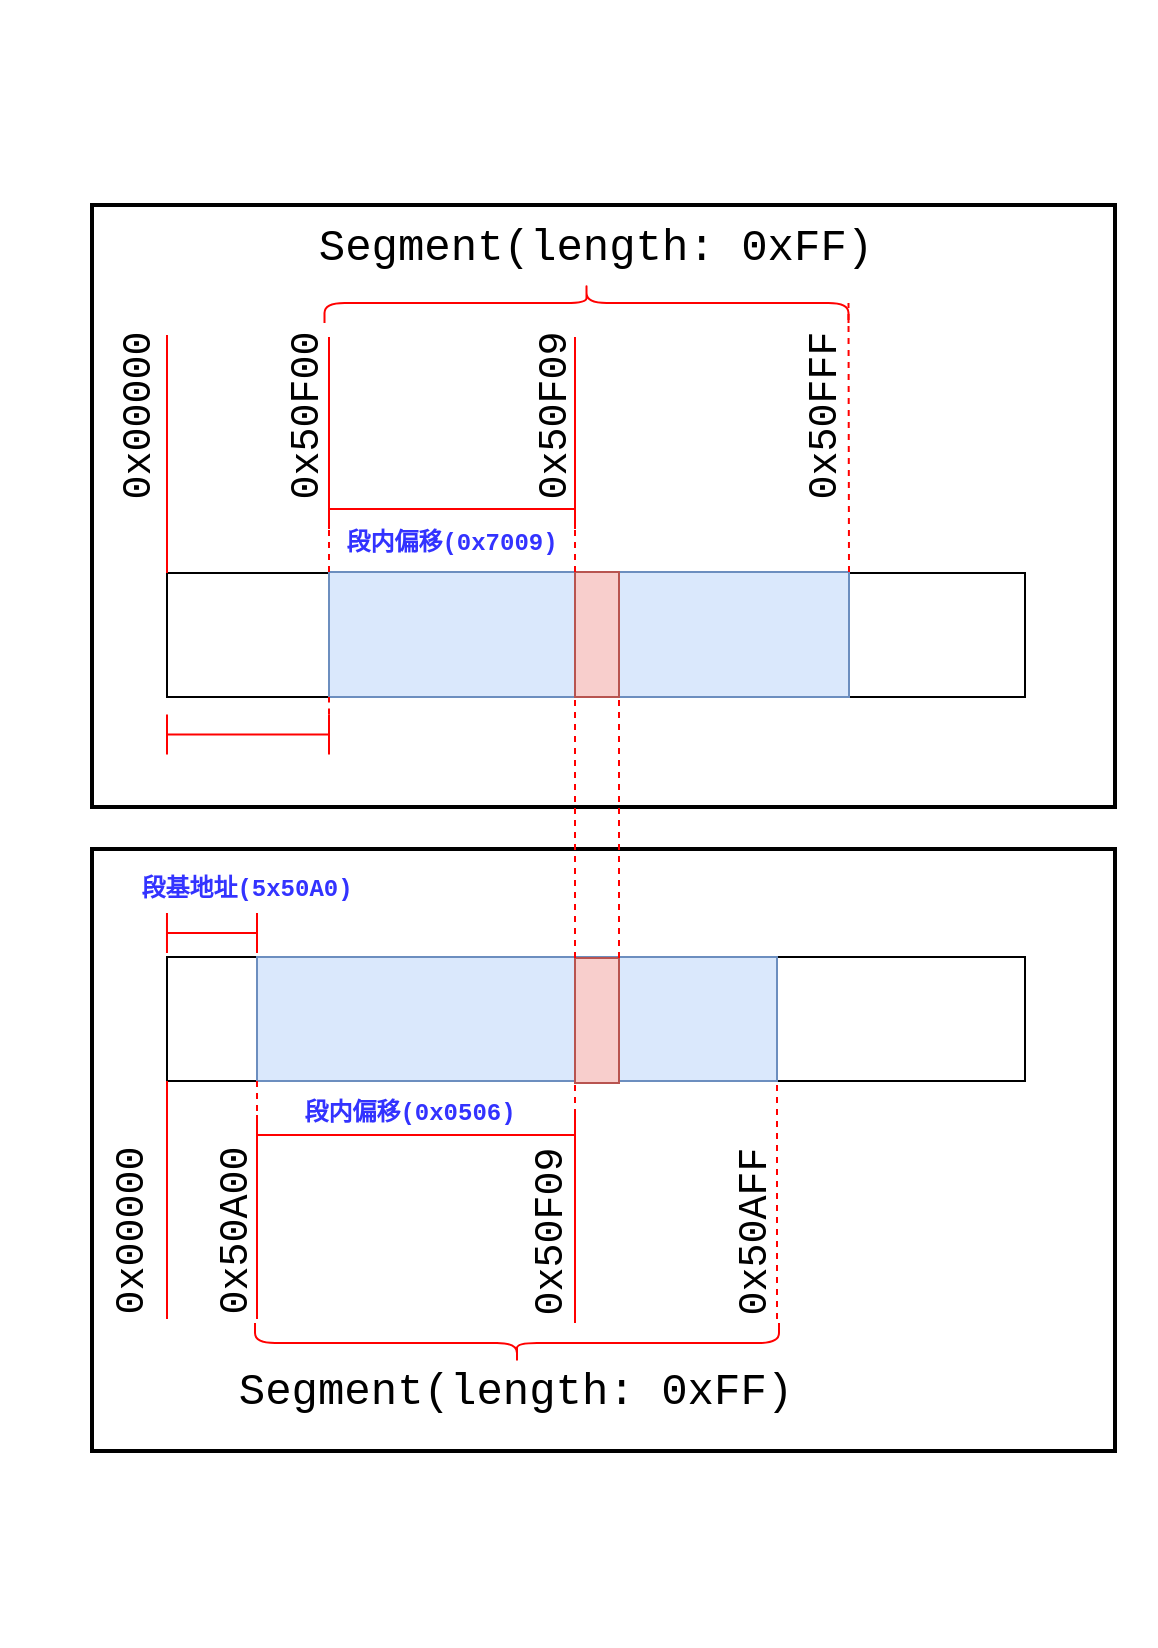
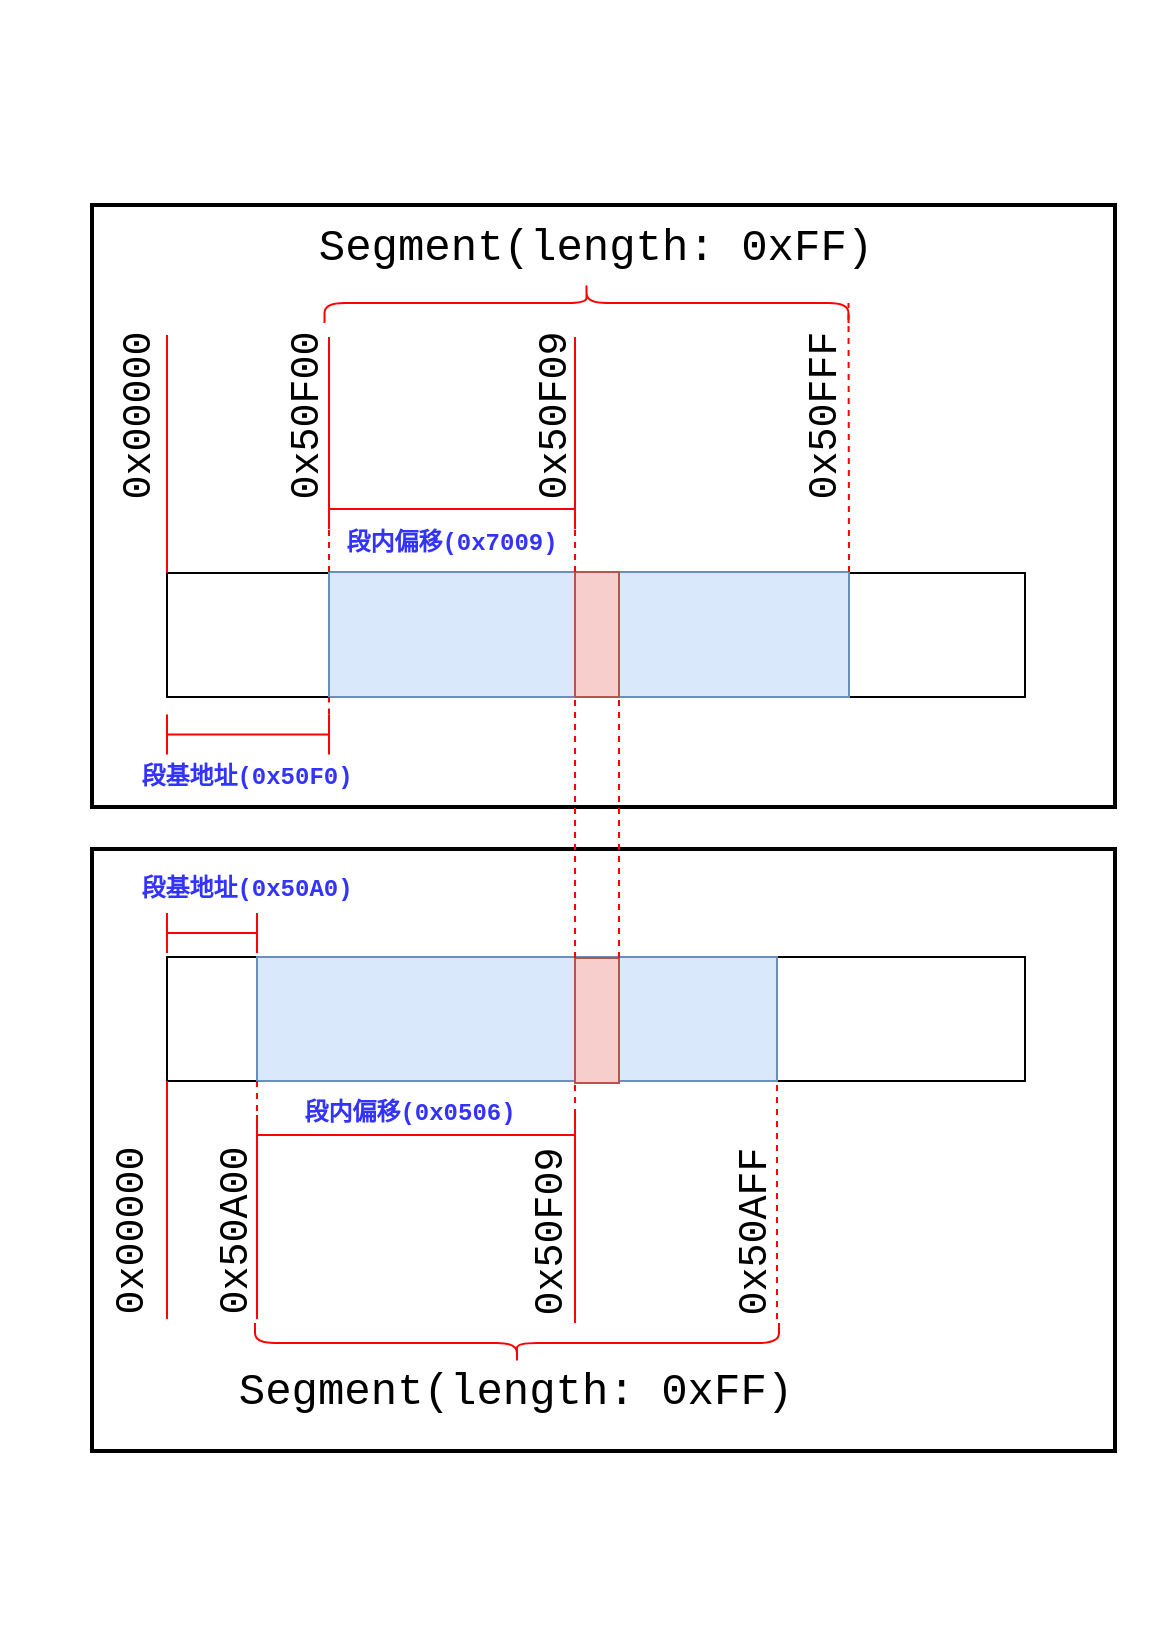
node "段基地址(0x50F0)": added
node "段基地址(5x50A0)": label "段基地址(5x50A0)" -> "段基地址(0x50A0)"
